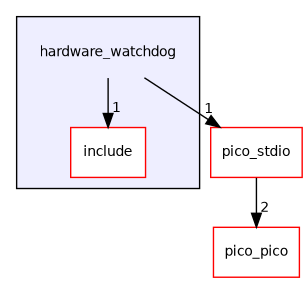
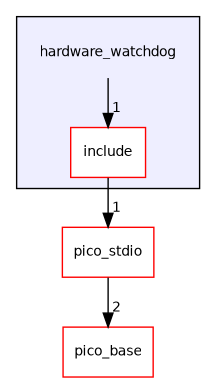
edge "hardware_watchdog" -> "pico_stdio": now "include" -> "pico_stdio"
node "pico_pico": label "pico_pico" -> "pico_base"
